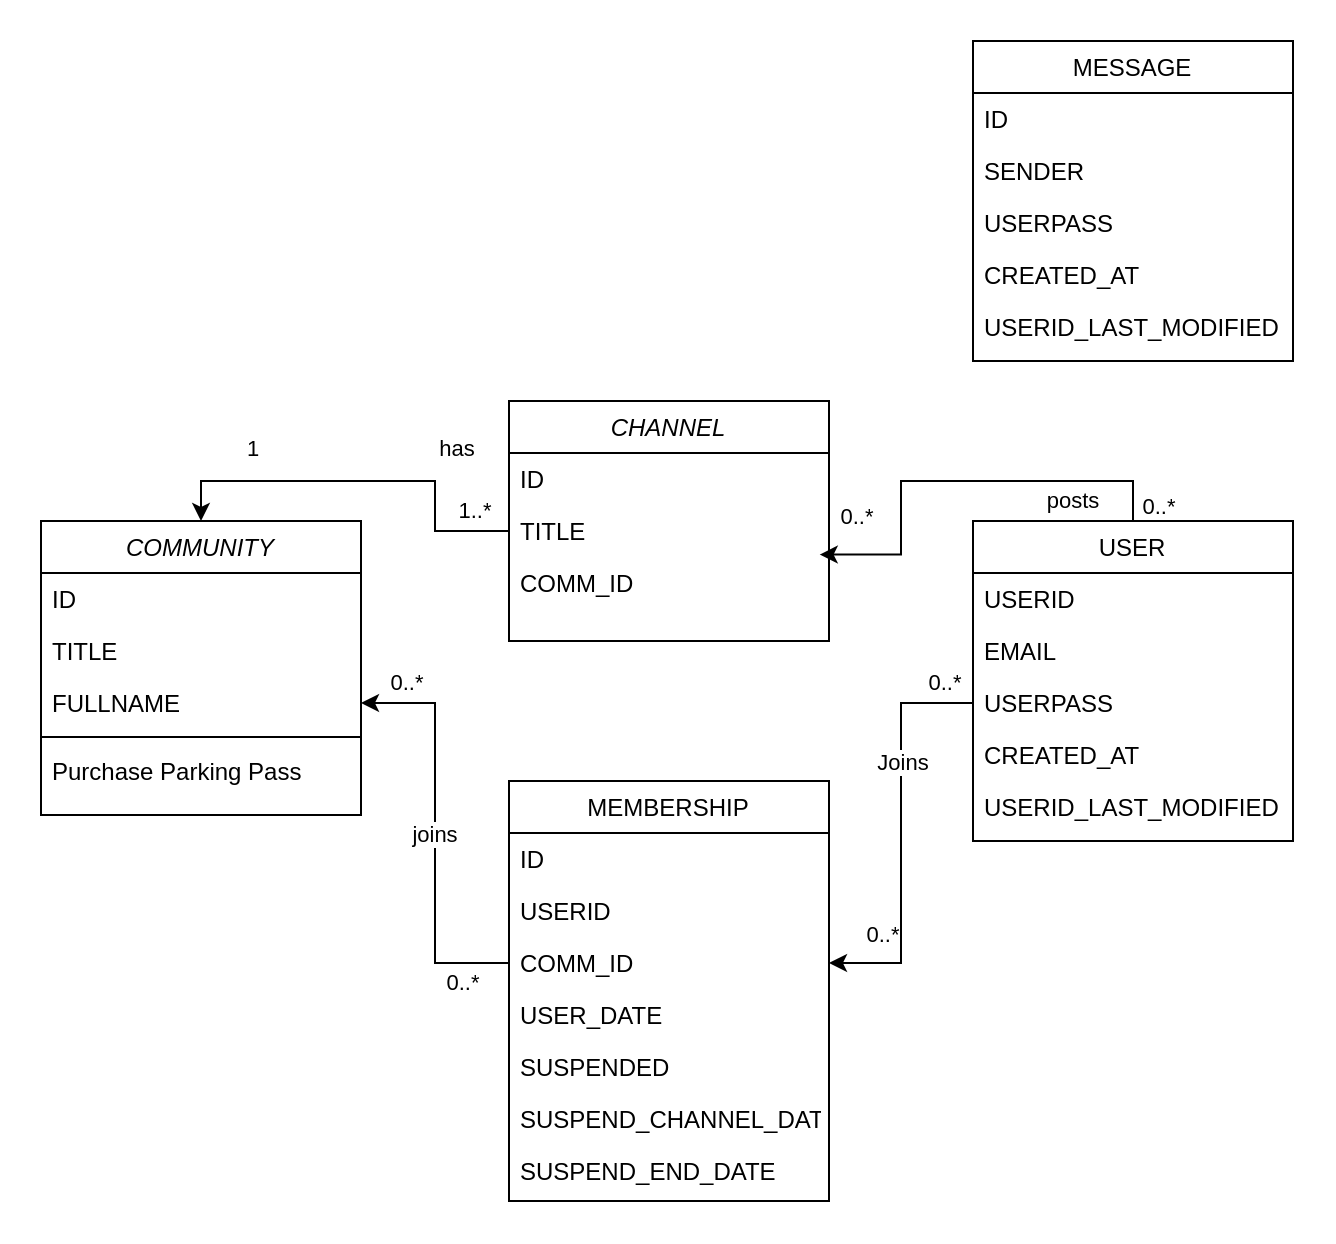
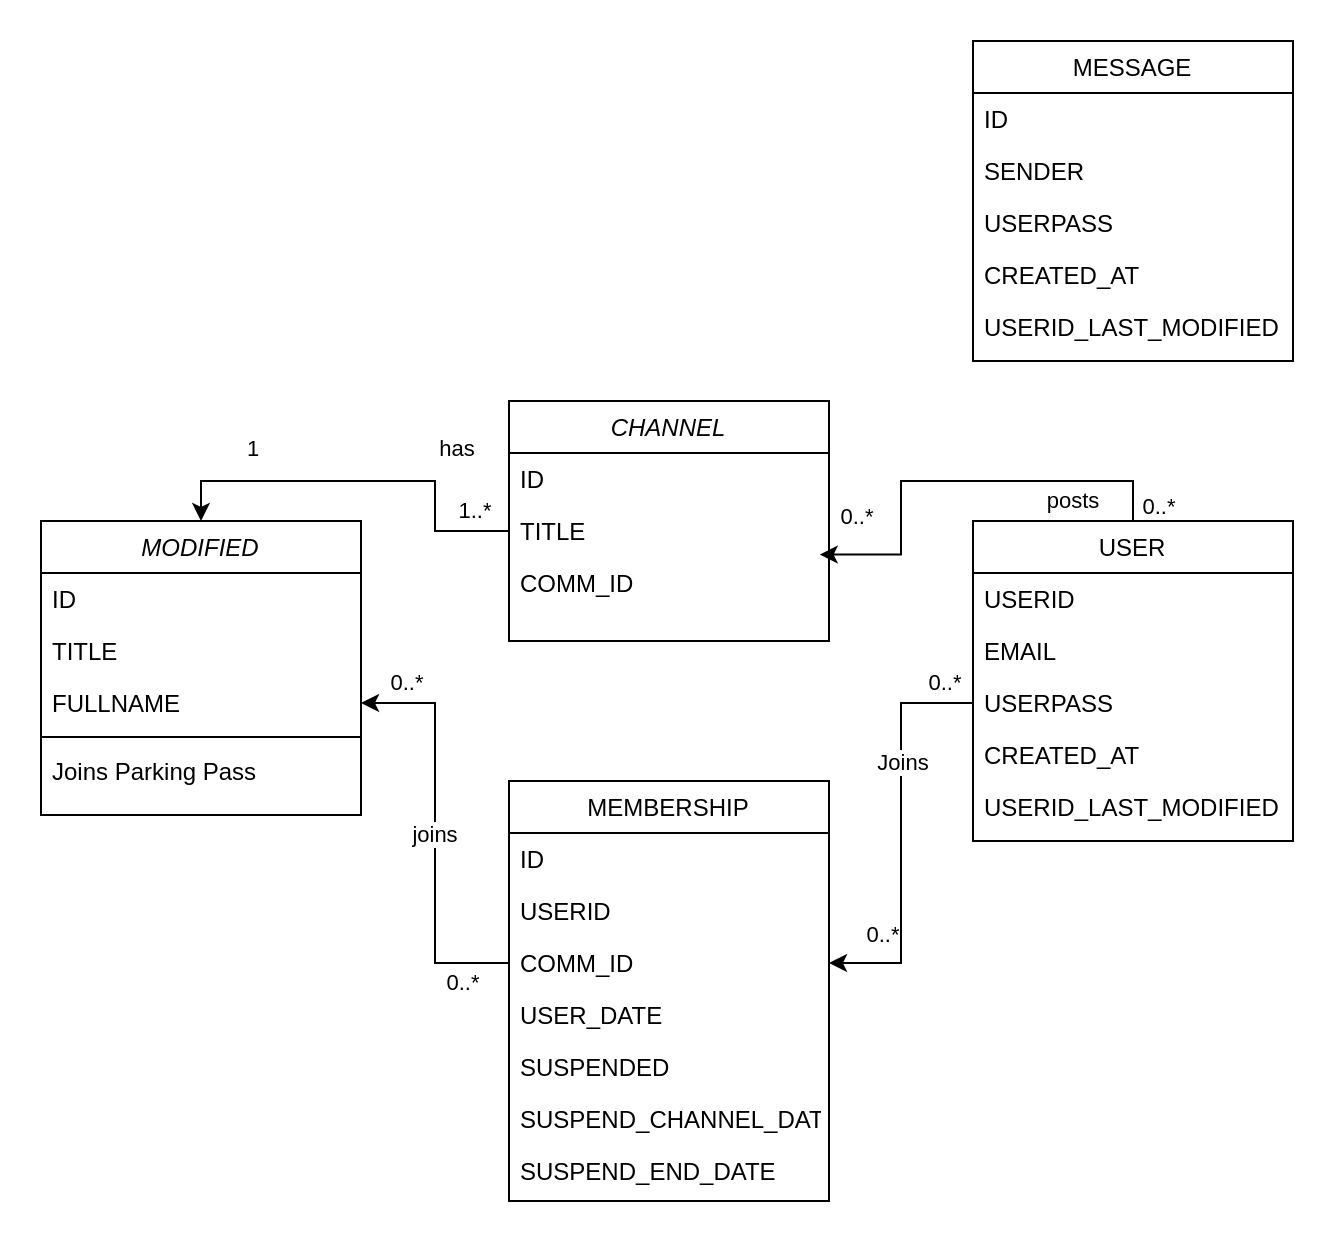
node "COMMUNITY": label "COMMUNITY" -> "MODIFIED"
node "Purchase Parking Pass": label "Purchase Parking Pass" -> "Joins Parking Pass"
